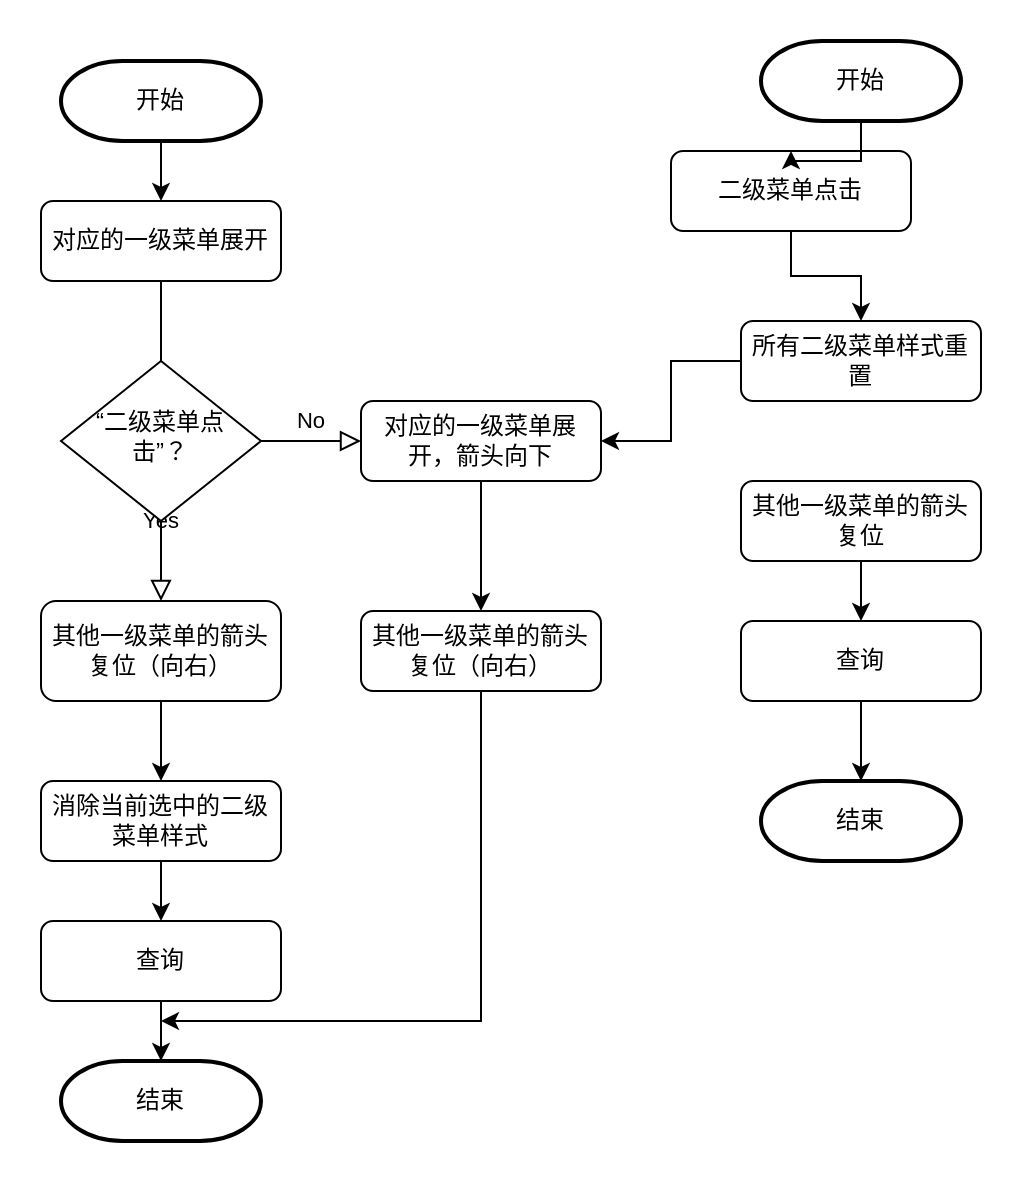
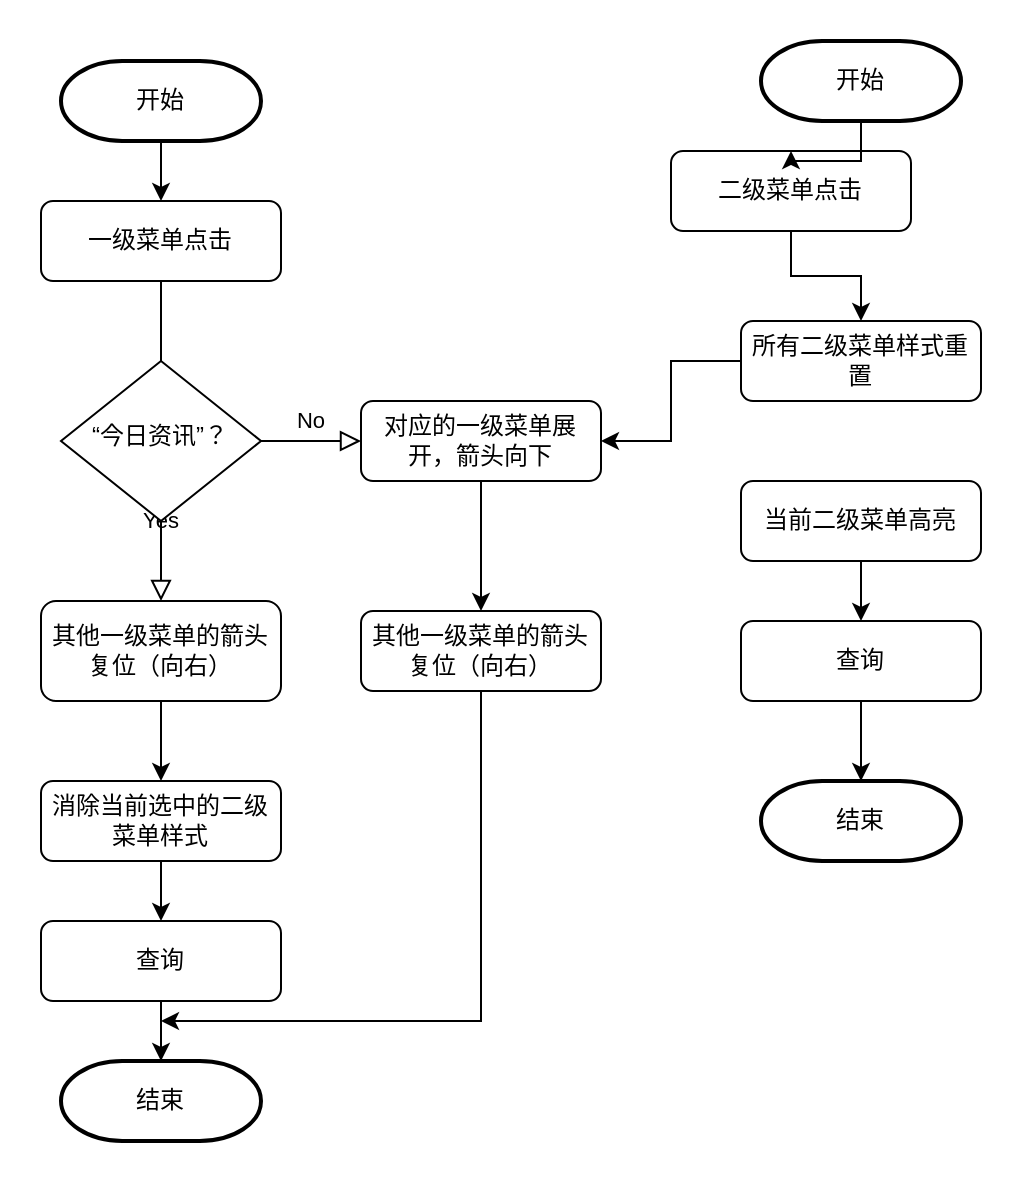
node "对应的一级菜单展开": label "对应的一级菜单展开" -> "一级菜单点击"
node "“二级菜单点击”？": label "“二级菜单点击”？" -> "“今日资讯”？"
node "其他一级菜单的箭头复位": label "其他一级菜单的箭头复位" -> "当前二级菜单高亮"
